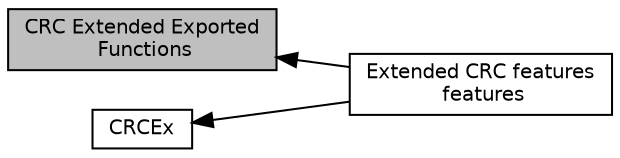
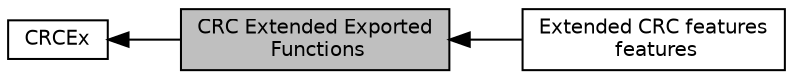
edge "Extended CRC features features" -> "CRCEx": now "CRC Extended Exported Functions" -> "CRCEx"
